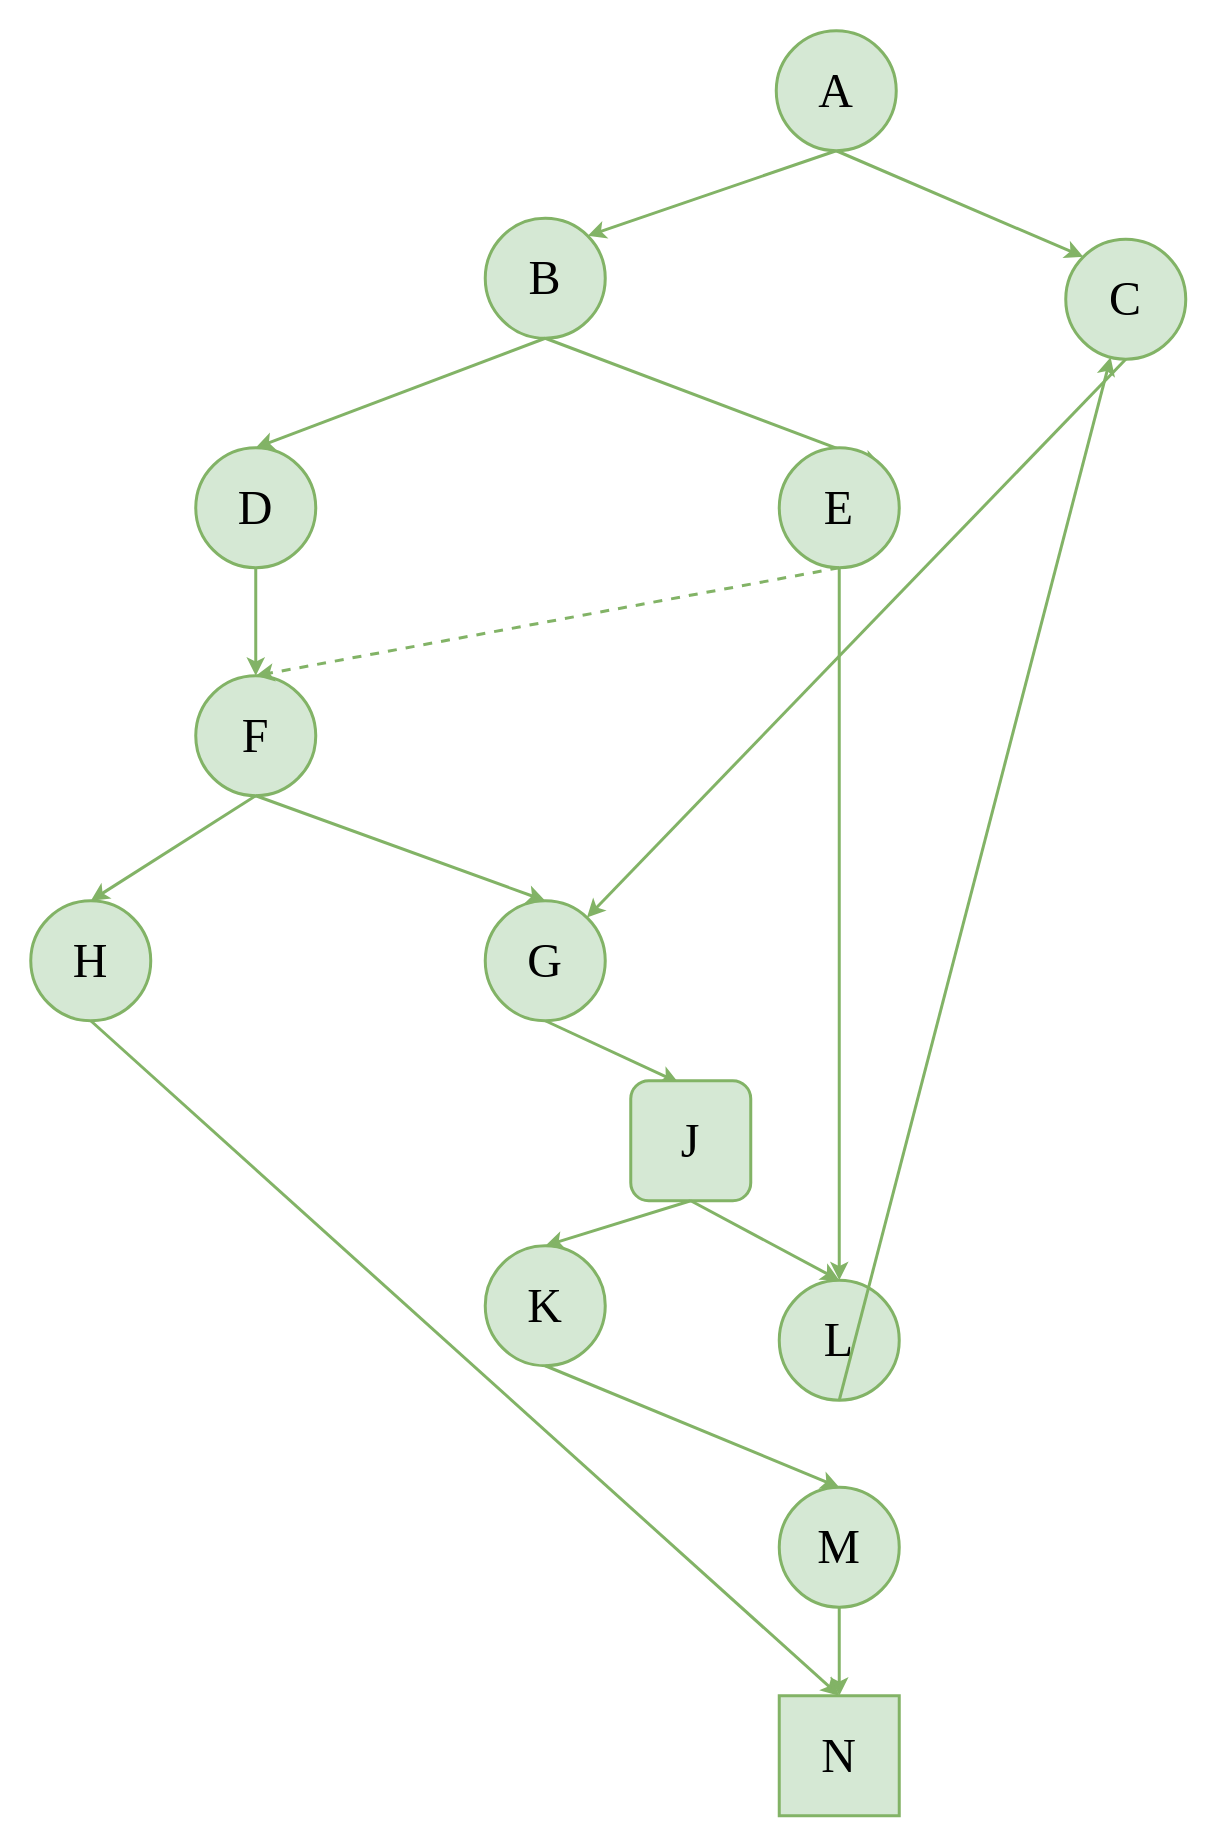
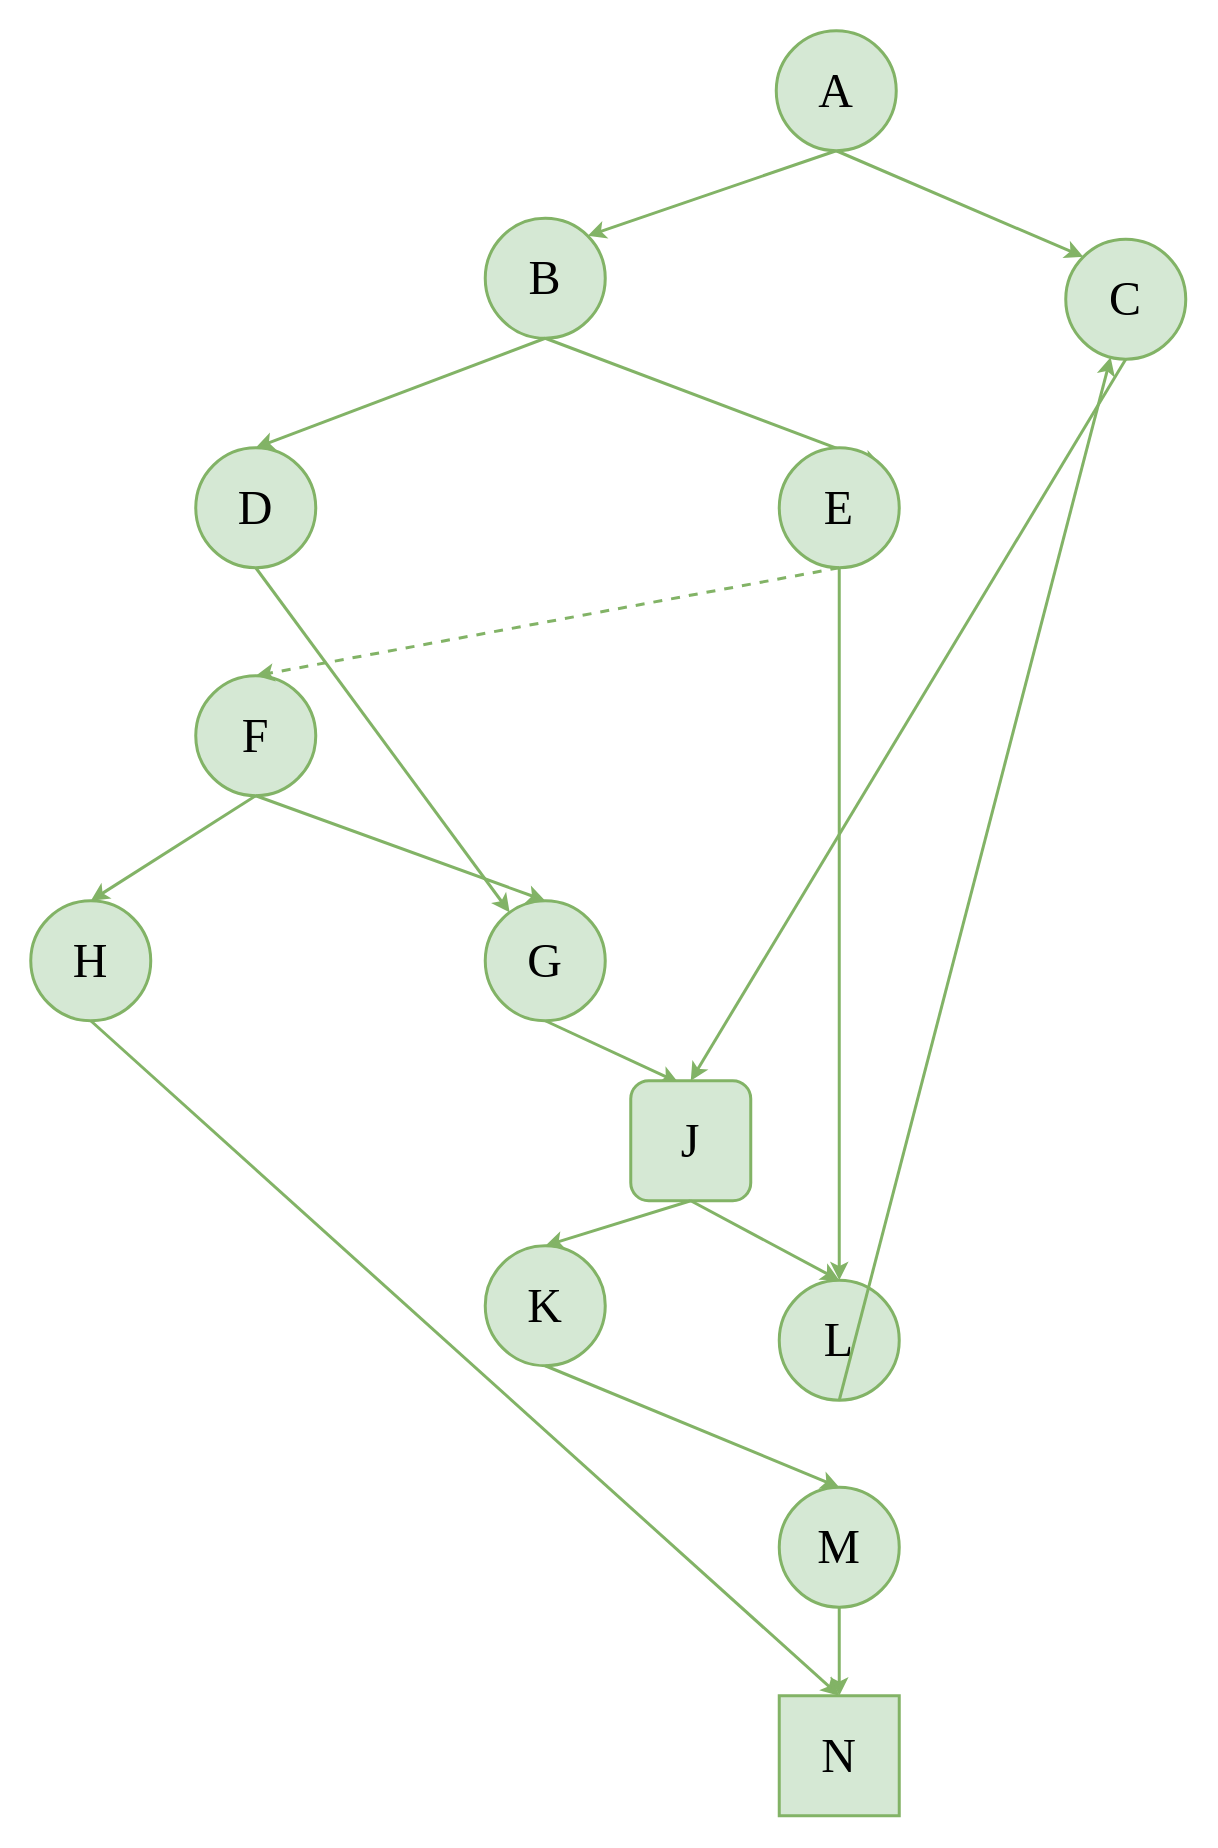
edge "D" -> "F": now "D" -> "G"
edge "C" -> "G": now "C" -> "J"
